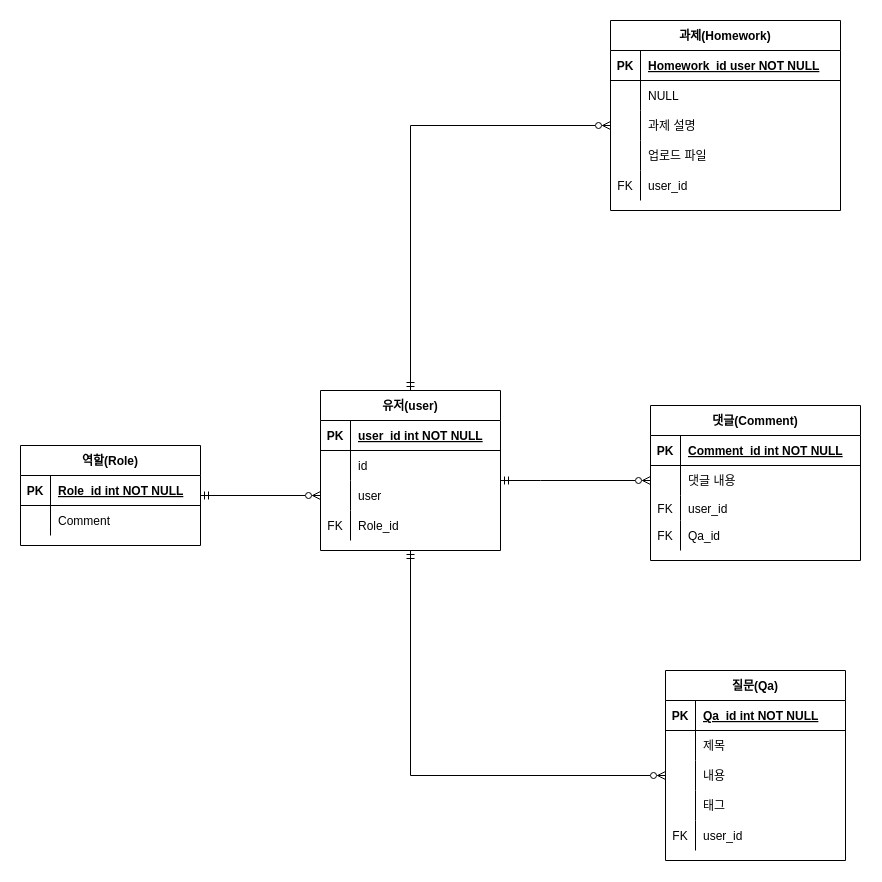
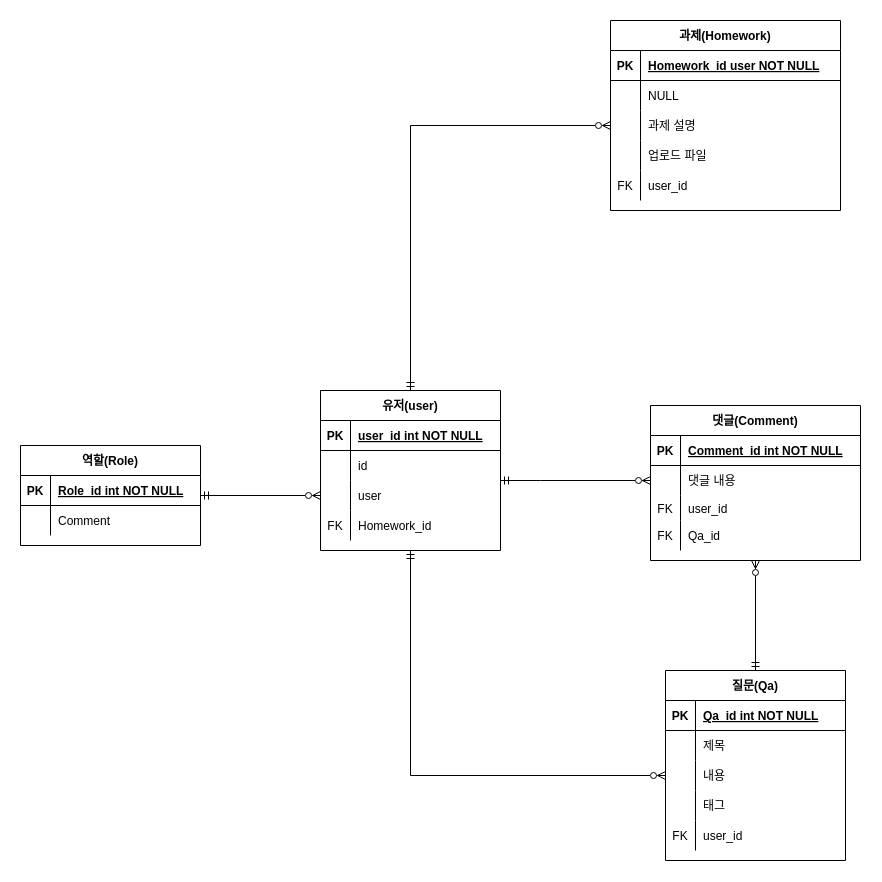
node "Role_id": label "Role_id" -> "Homework_id"
edge "댓글(Comment)" -- "질문(Qa)": added
